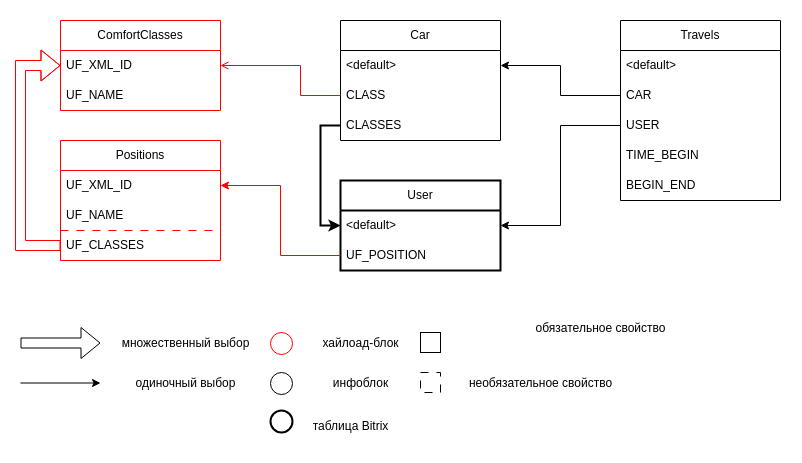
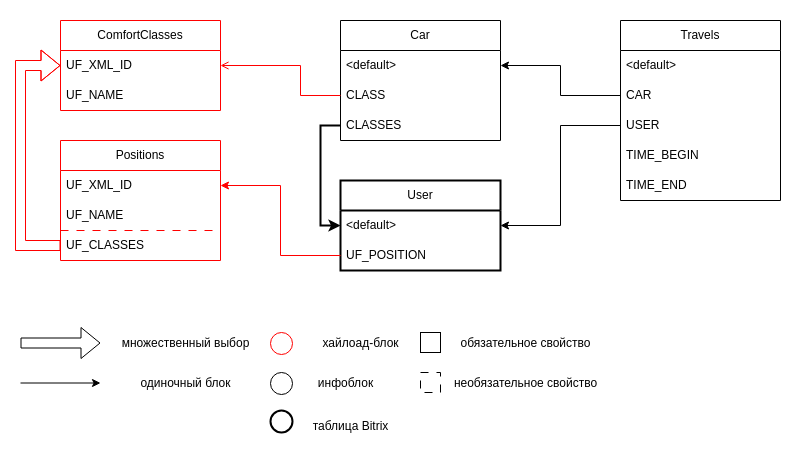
node "BEGIN_END": label "BEGIN_END" -> "TIME_END"
node "обязательное свойство": moved (601, 329) -> (526, 344)
node "одиночный выбор": label "одиночный выбор" -> "одиночный блок"
node "инфоблок": moved (361, 384) -> (346, 384)
node "необязательное свойство": moved (541, 384) -> (526, 384)
